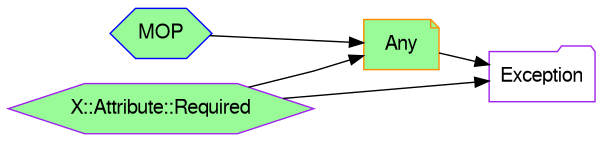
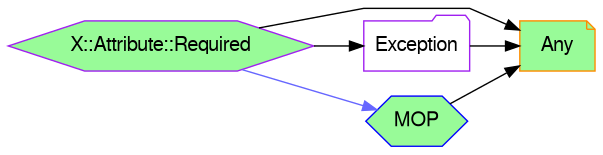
edge "Any" -> "Exception": reversed
edge "X::Attribute::Required" -> "MOP": added
